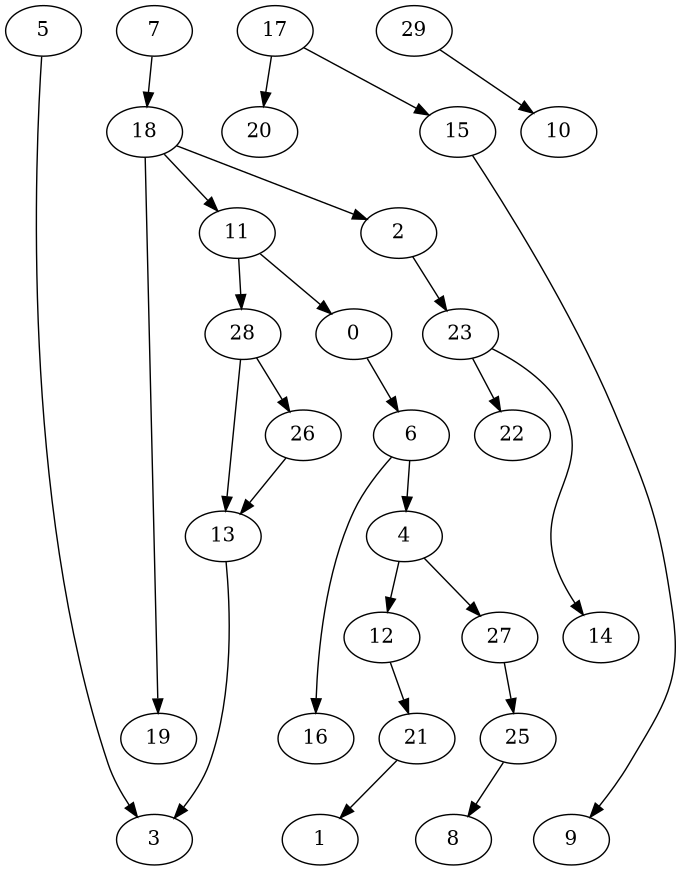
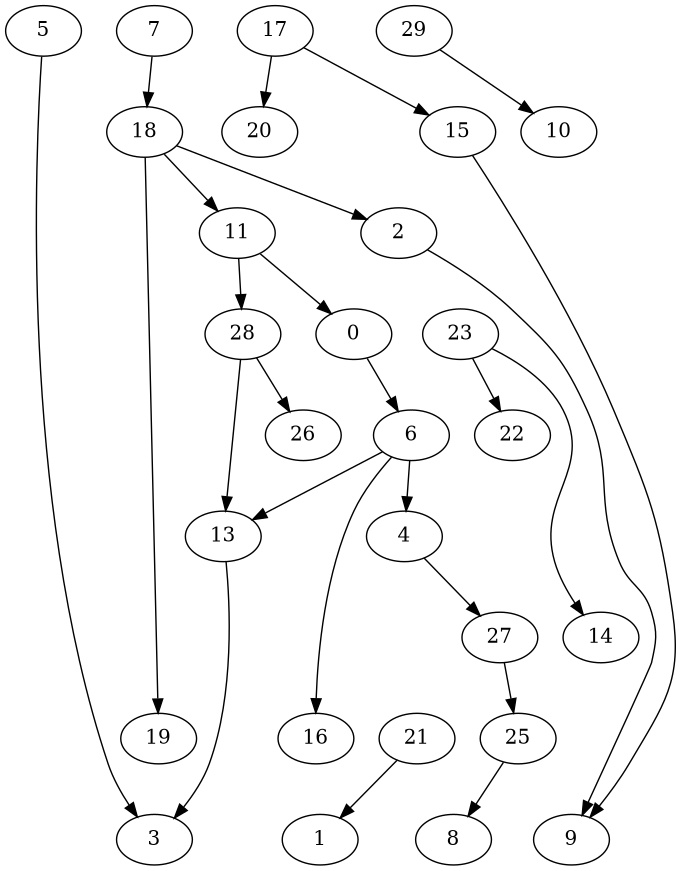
edge "2" -> "23": now "2" -> "9"
edge "26" -> "13": now "6" -> "13"
node "12": removed
